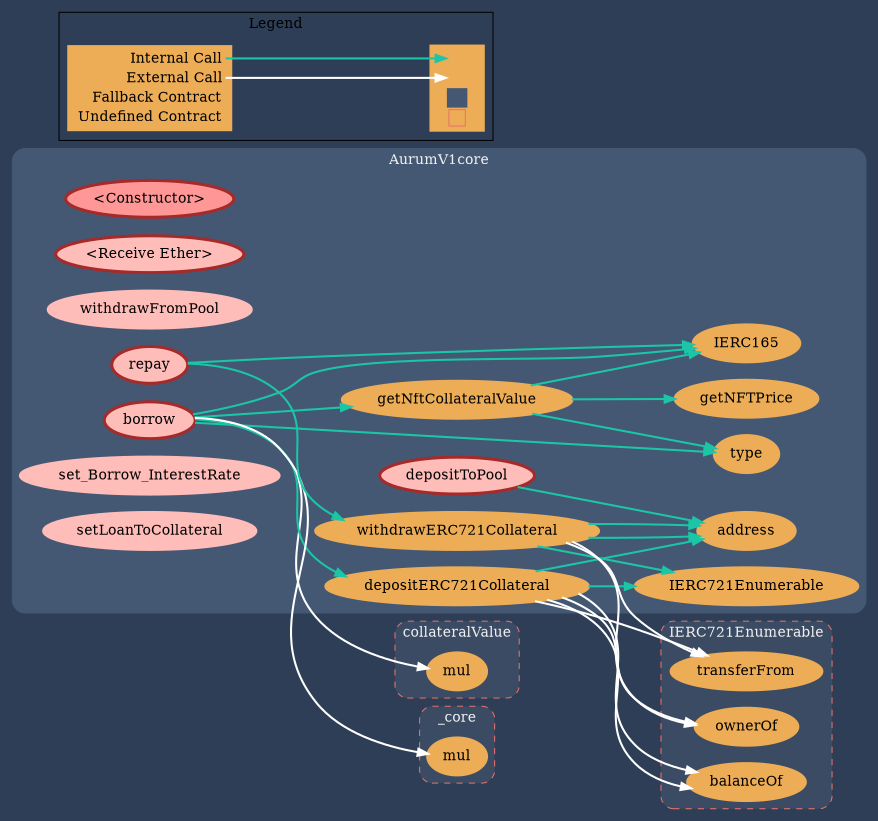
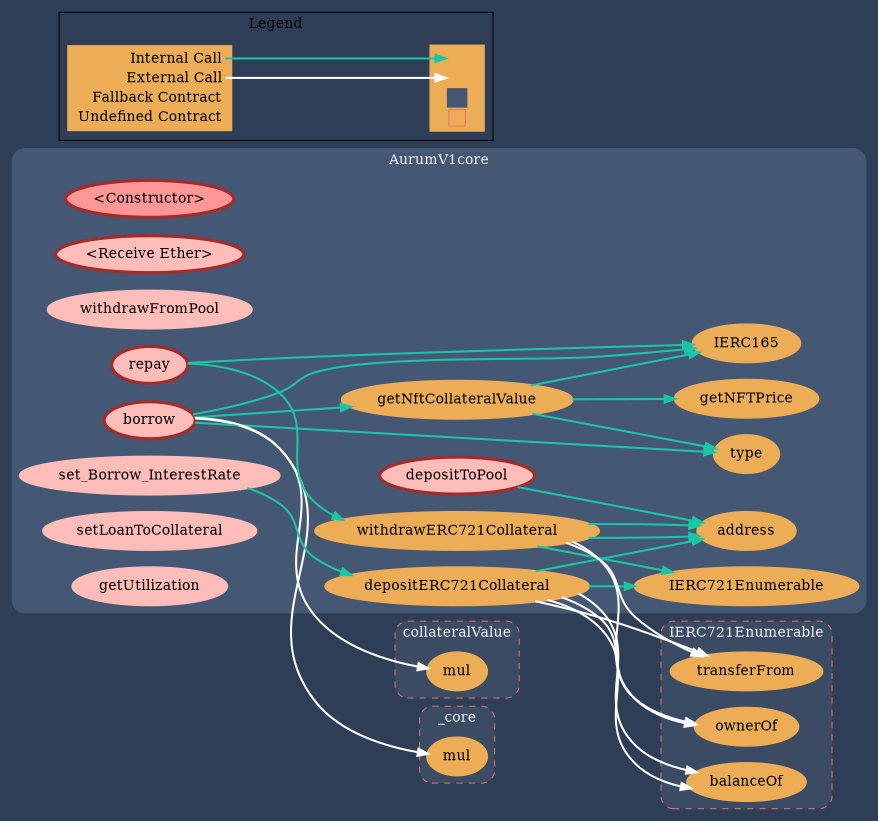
edge "borrow" -> "depositERC721Collateral": now "set_Borrow_InterestRate" -> "depositERC721Collateral"
node "getUtilization": added
